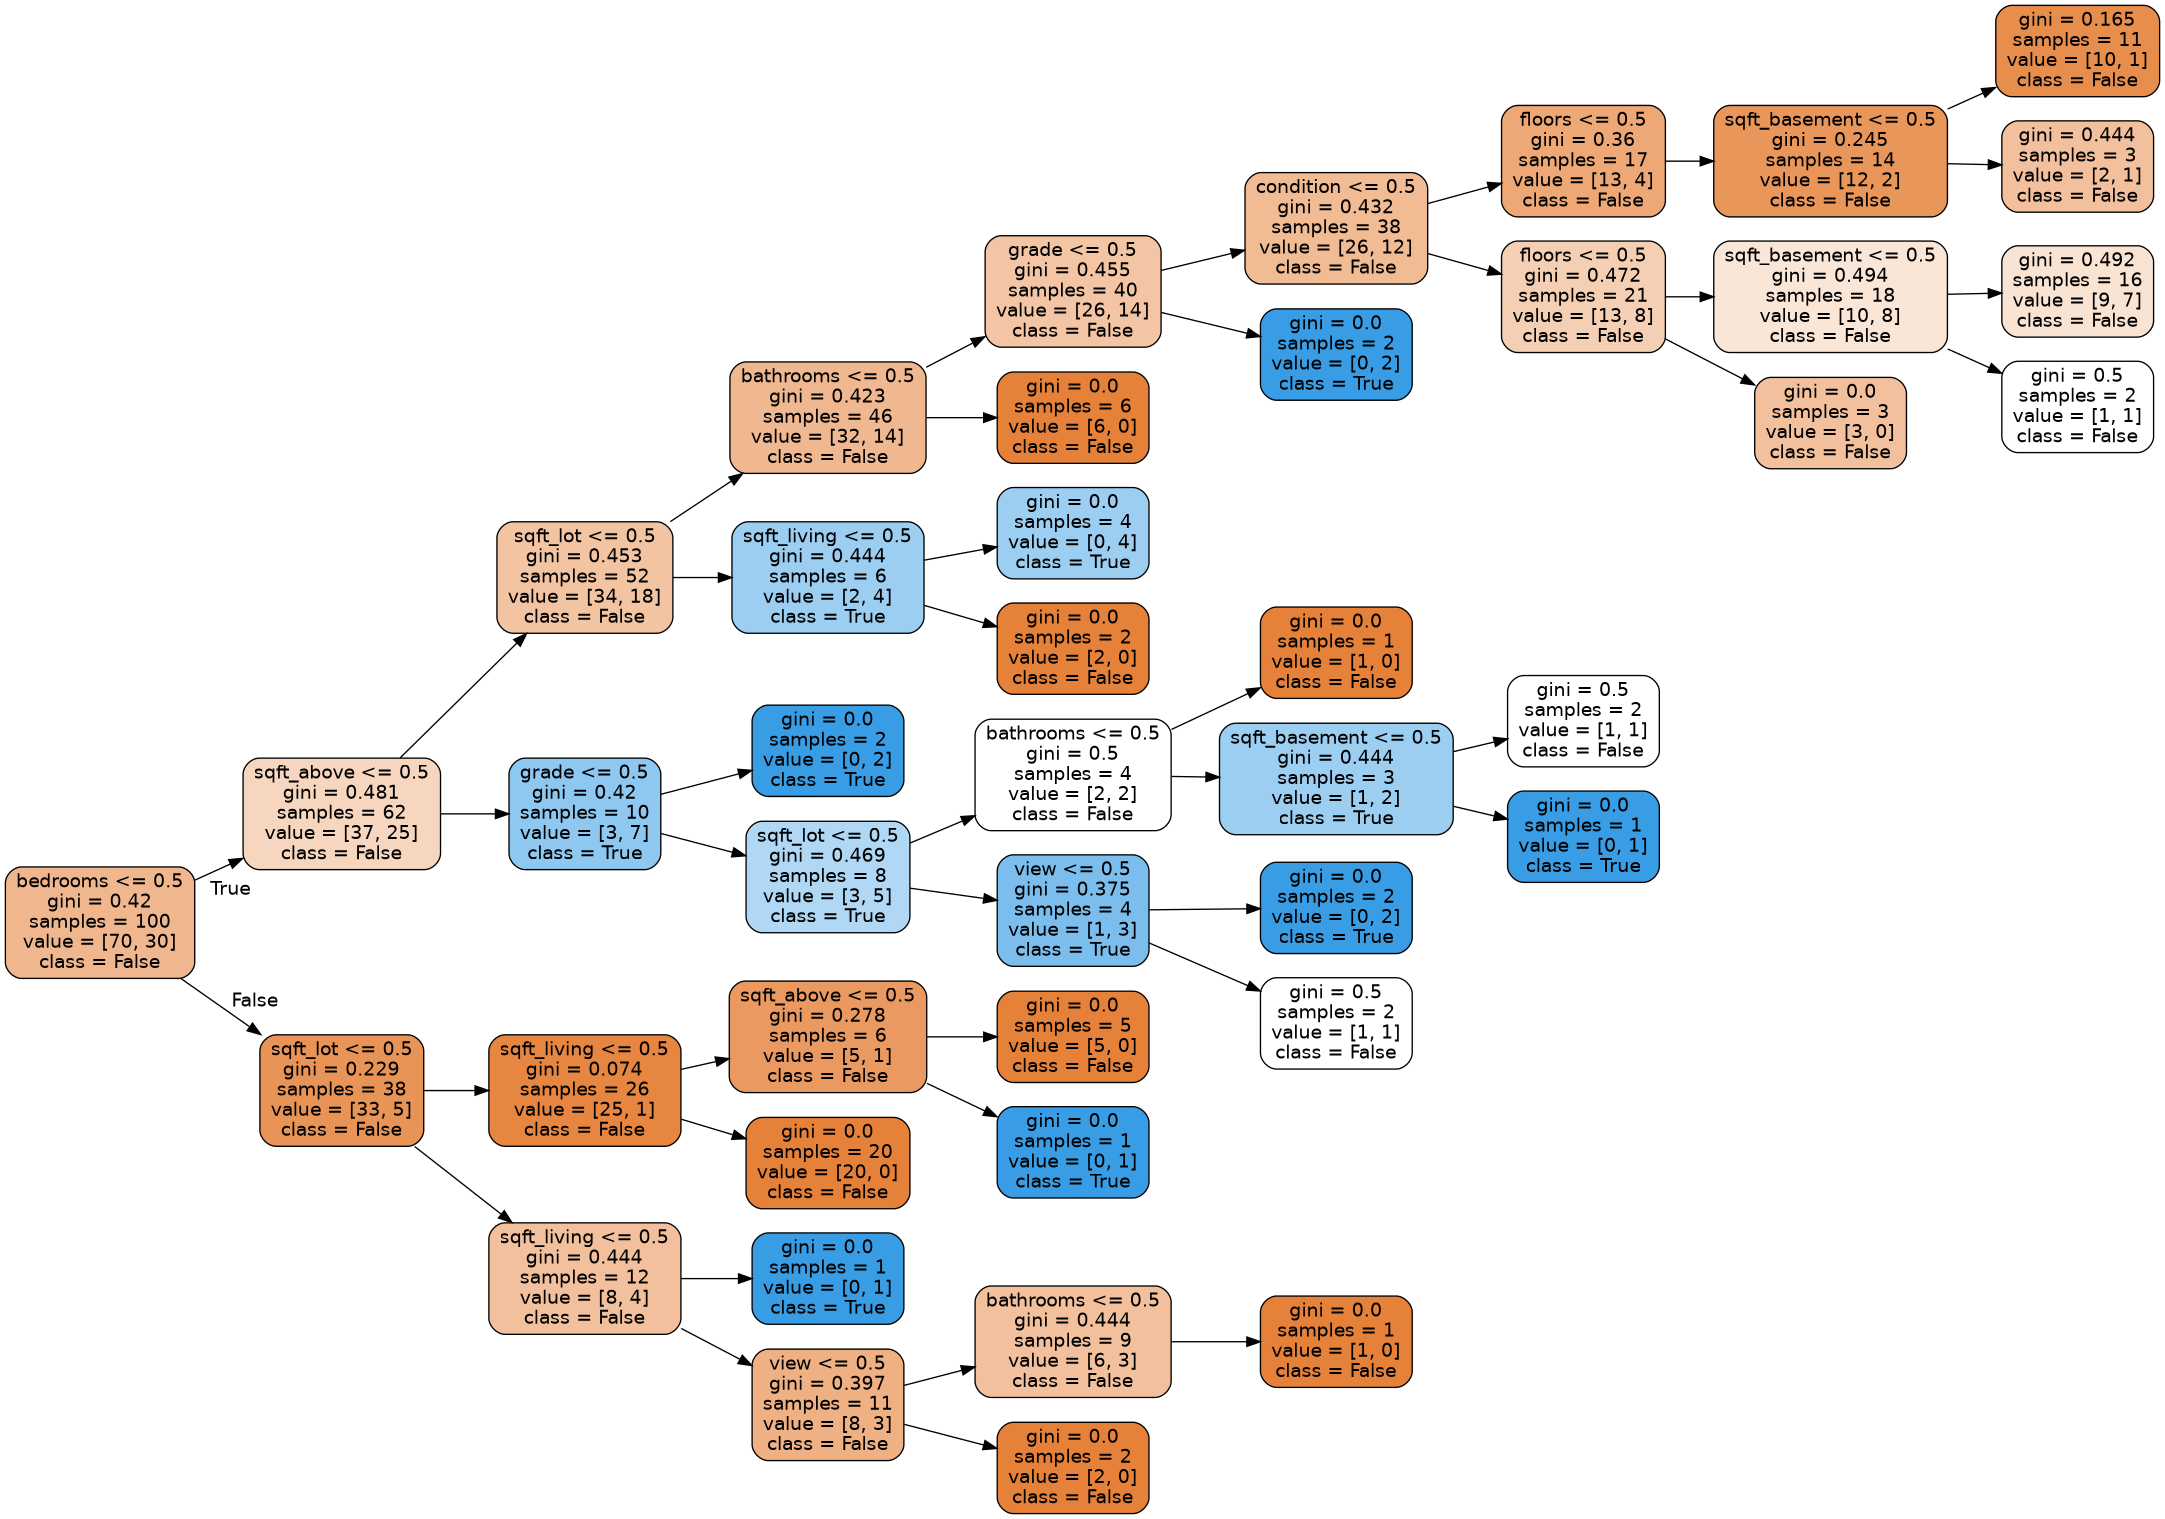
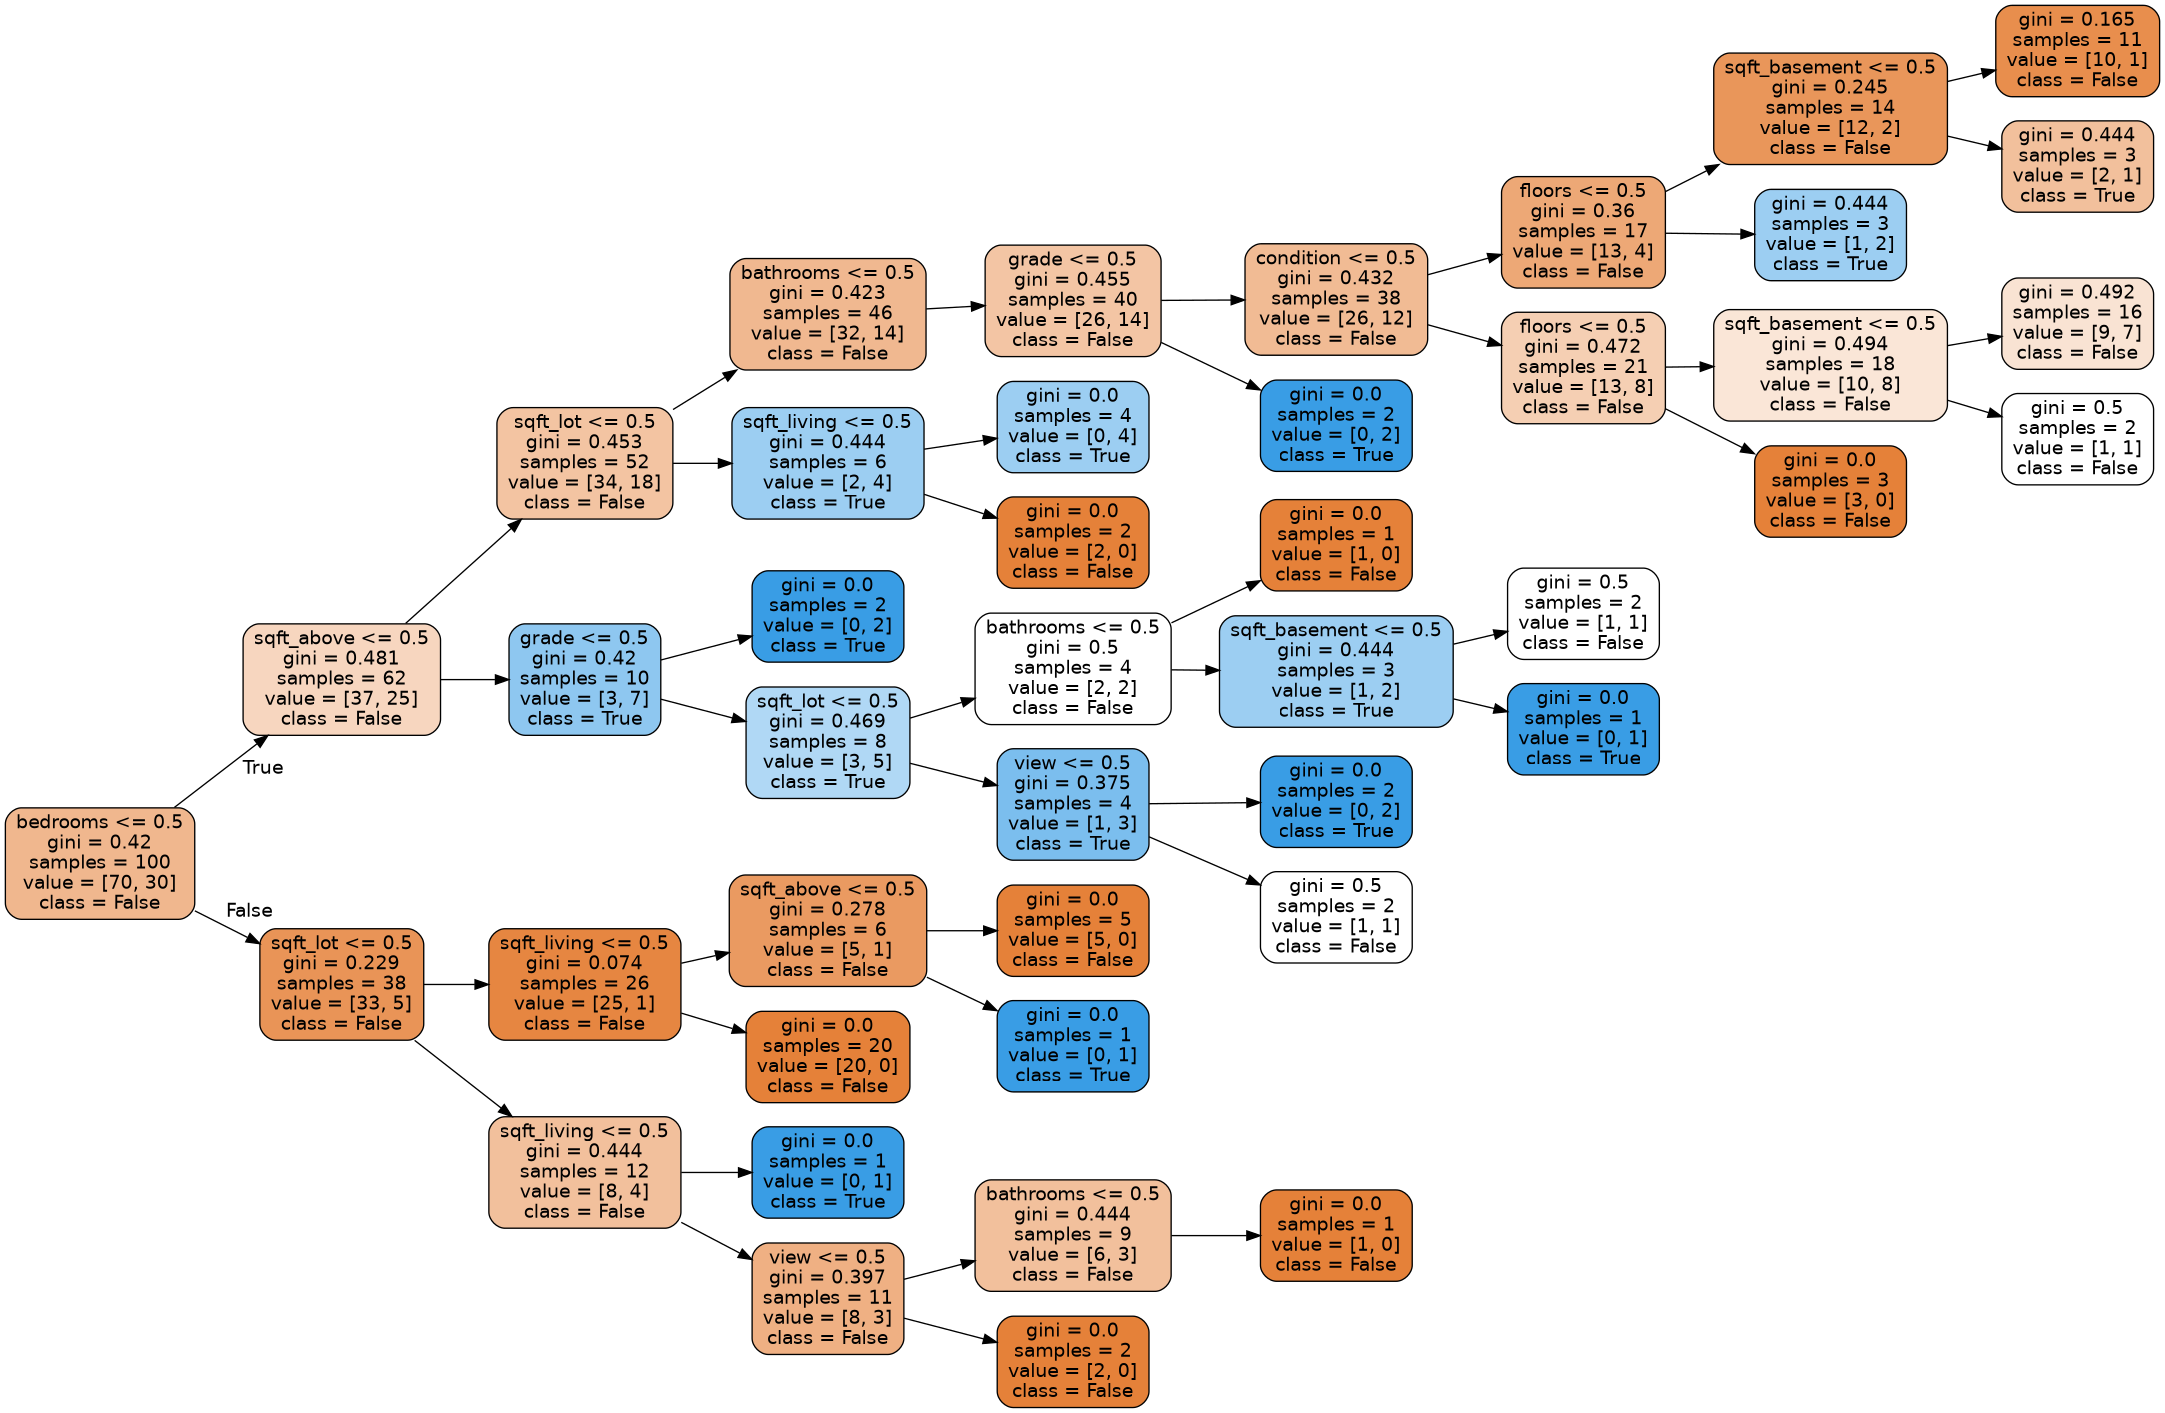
node "gini = 0.444 samples = 3 value = [2, 1] class = False": label "gini = 0.444 samples = 3 value = [2, 1] class = False" -> "gini = 0.444 samples = 3 value = [2, 1] class = True"
node "gini = 0.444 samples = 3 value = [1, 2] class = True": added
node "gini = 0.0 samples = 6 value = [6, 0] class = False": removed
node "gini = 0.0 samples = 3 value = [3, 0] class = False": fillcolor #f2c09c -> #e58139
